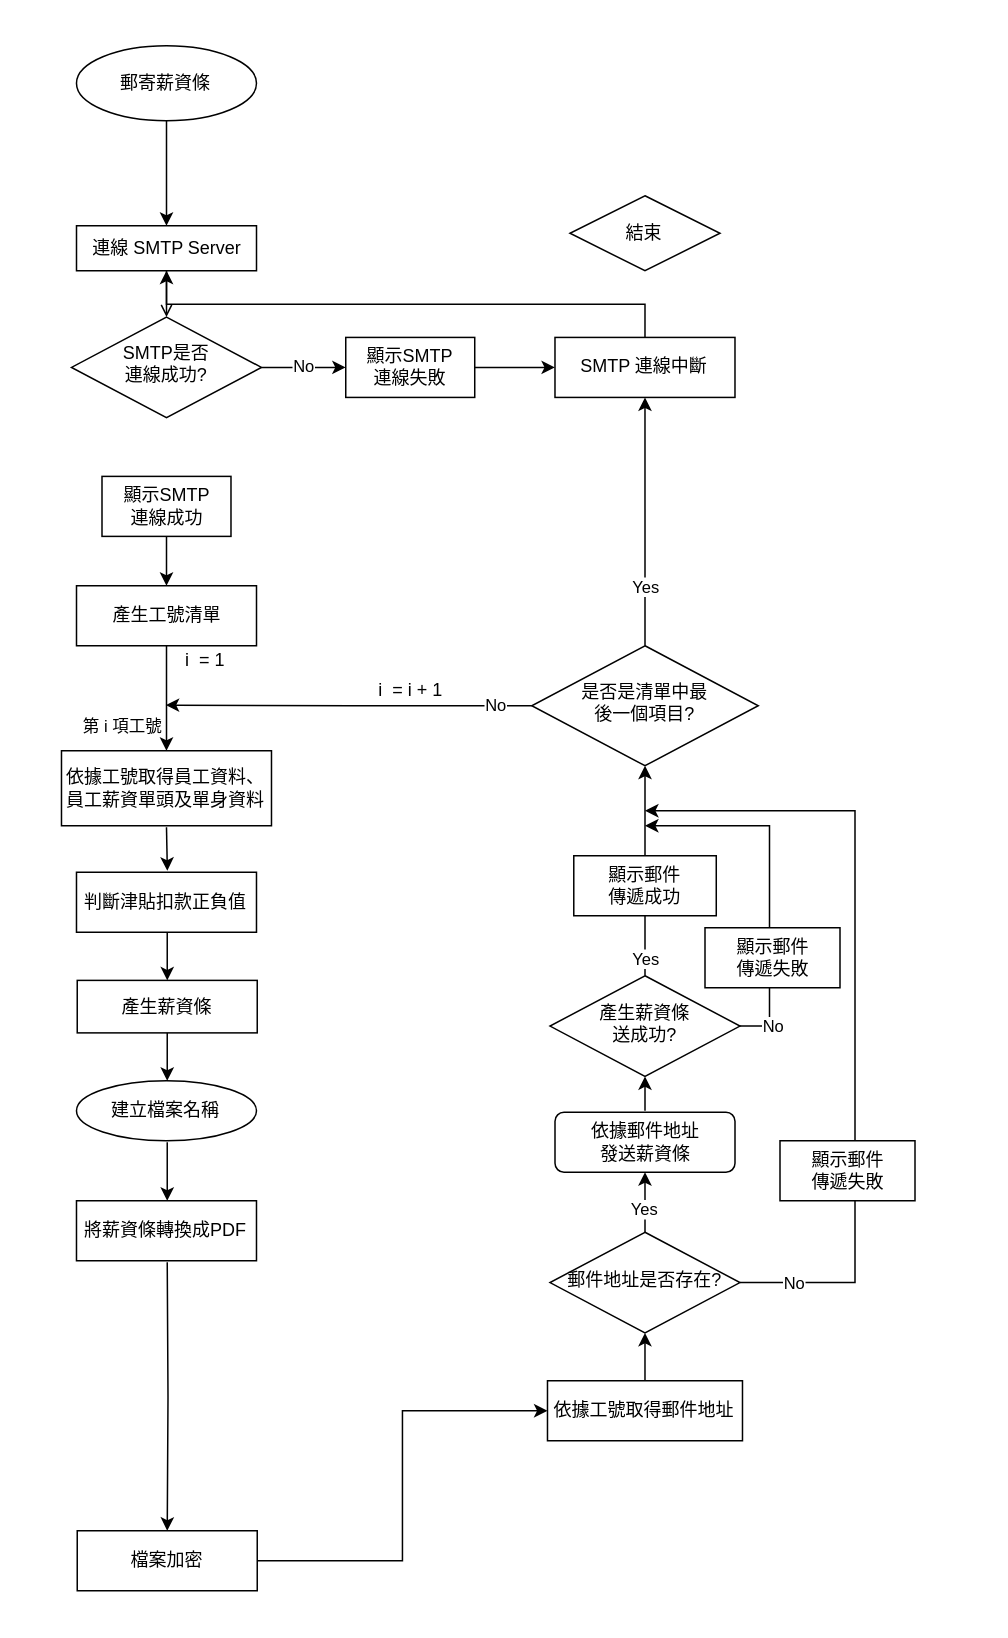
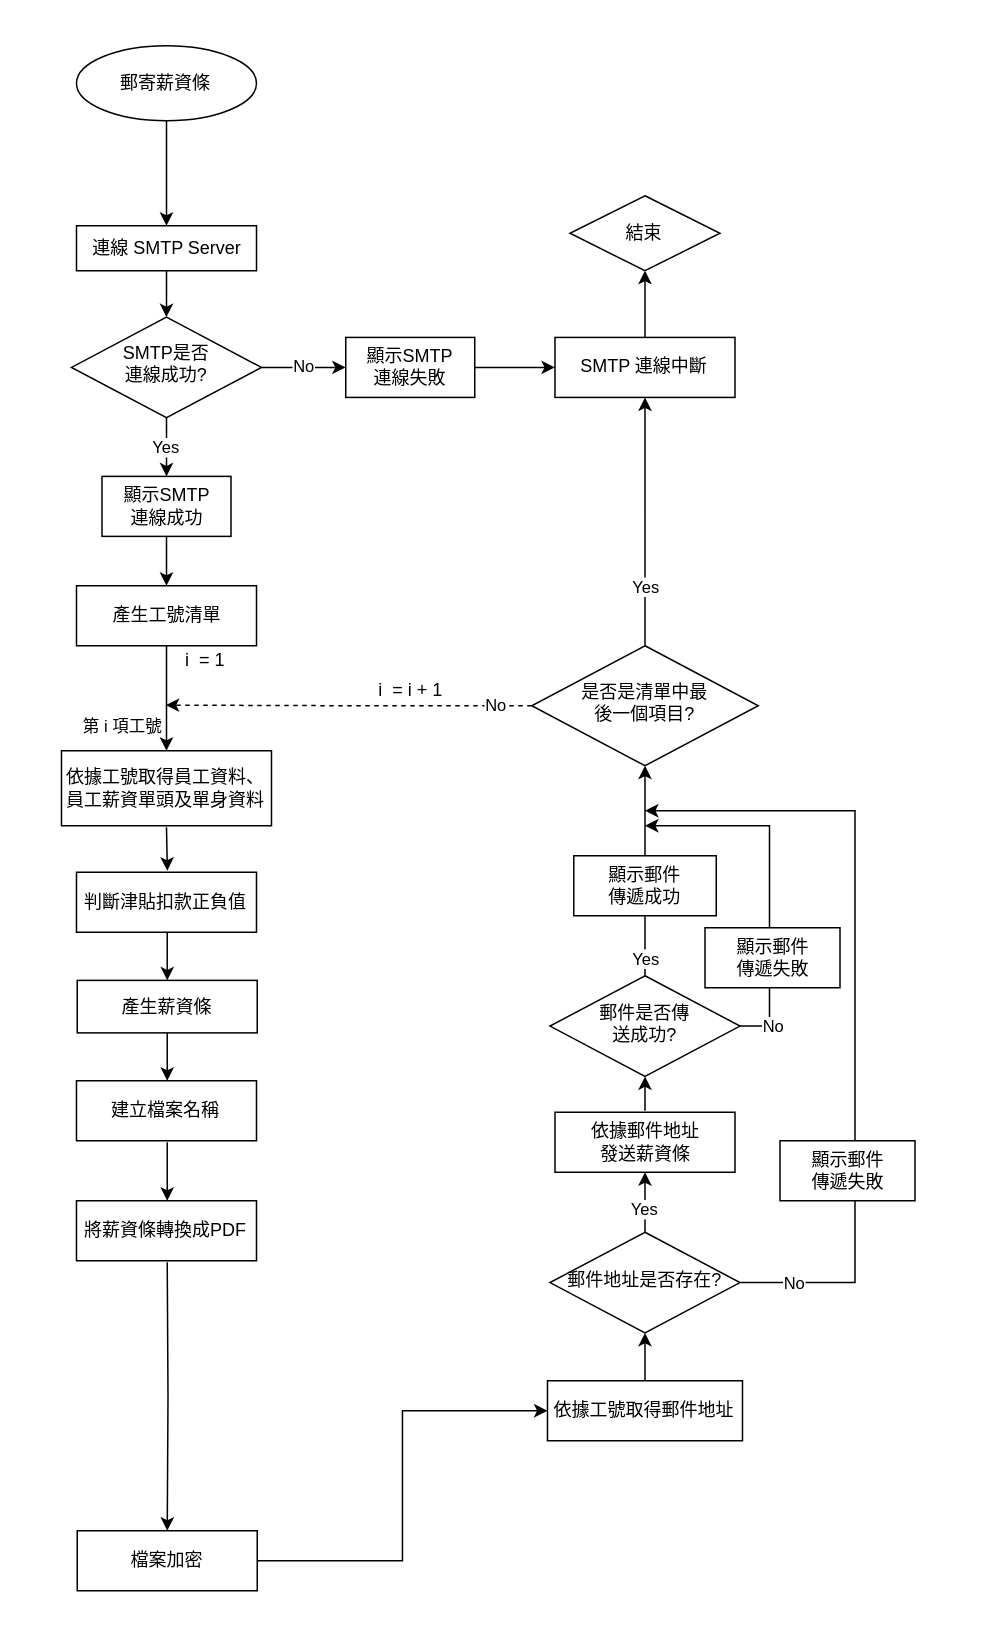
edge "SMTP 連線中斷" -> "連線 SMTP Server": now "SMTP 連線中斷" -> "結束"
edge "連線 SMTP Server" -> "SMTP是否 連線成功?": arrowhead open -> classic
edge "SMTP是否 連線成功?" -> "顯示SMTP 連線成功": added, label "Yes"
edge "是否是清單中最 後一個項目?" -> "第 i 項工號": style solid -> dashed
node "產生薪資條 送成功?": label "產生薪資條 送成功?" -> "郵件是否傳 送成功?"
node "建立檔案名稱": shape ellipse -> rectangle
node "依據郵件地址 發送薪資條": shape rounded rectangle -> rectangle
